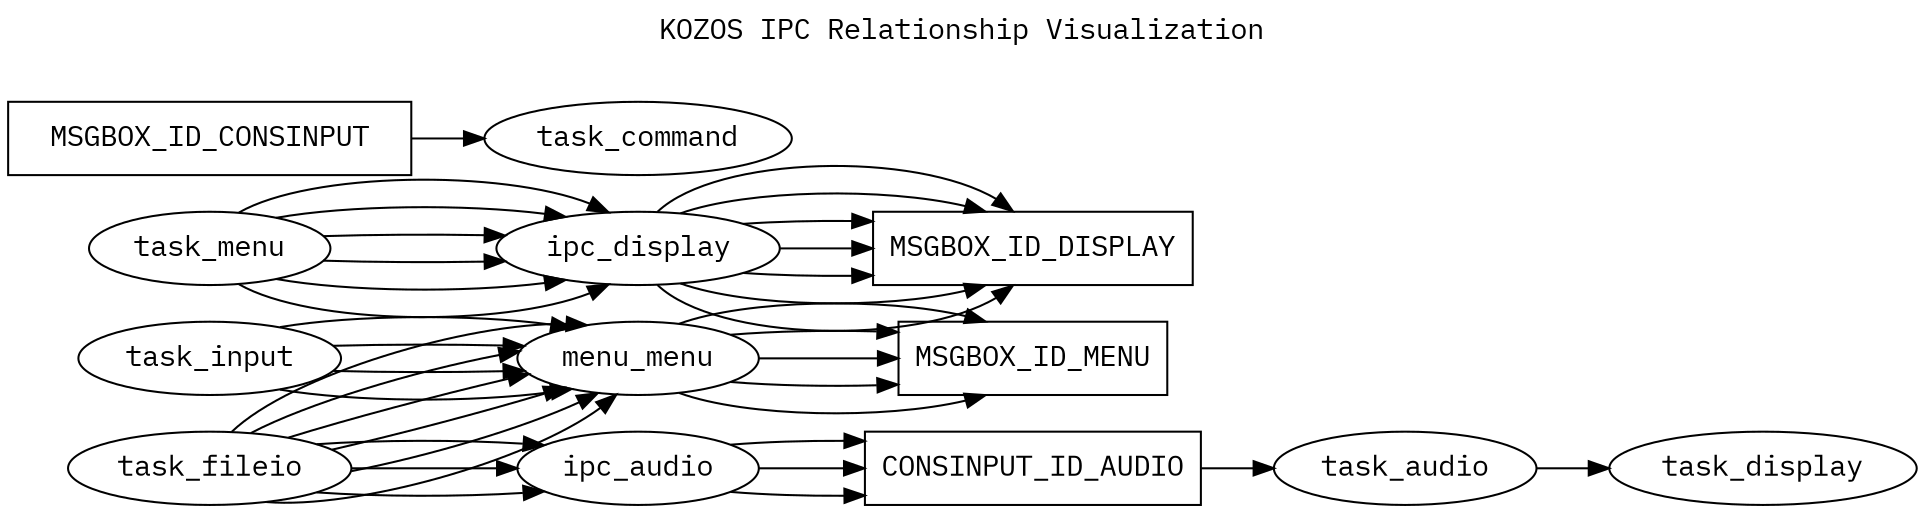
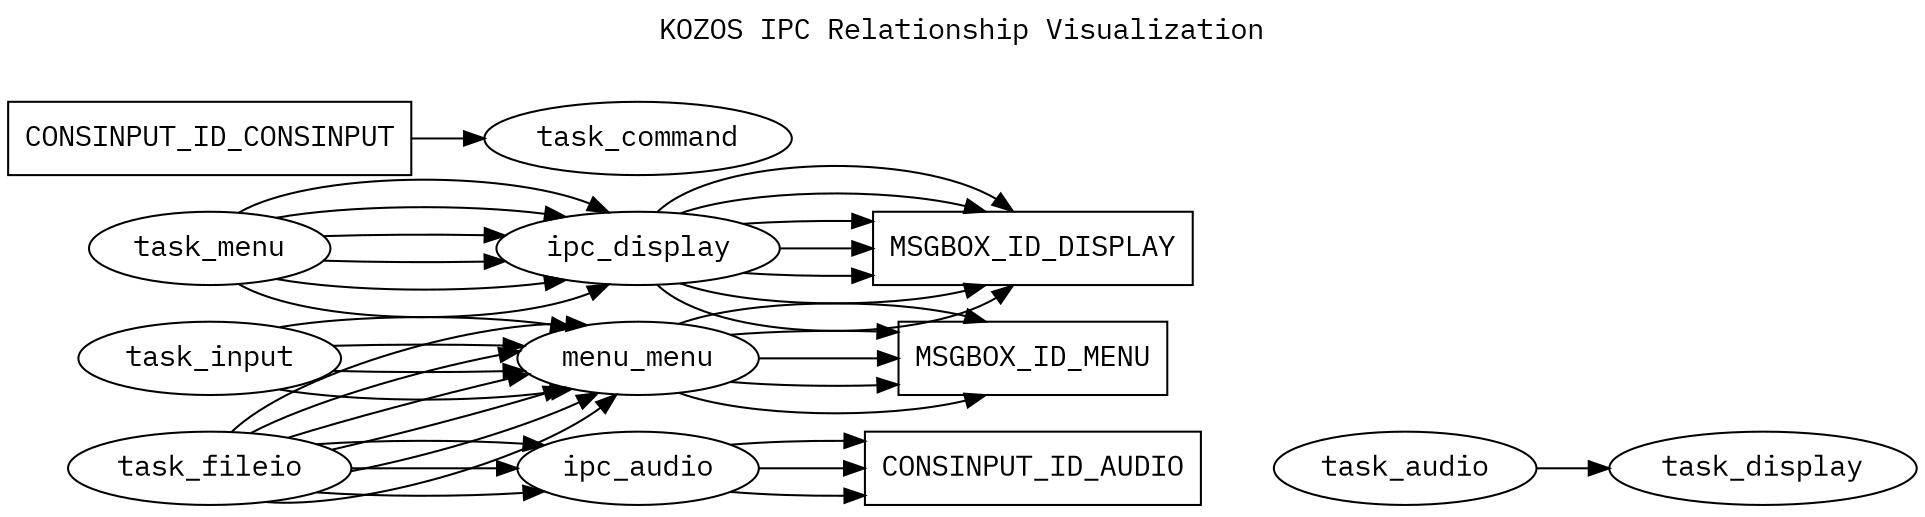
node "MSGBOX_ID_CONSINPUT": label "MSGBOX_ID_CONSINPUT" -> "CONSINPUT_ID_CONSINPUT"
edge "CONSINPUT_ID_AUDIO" -> "task_audio": removed
